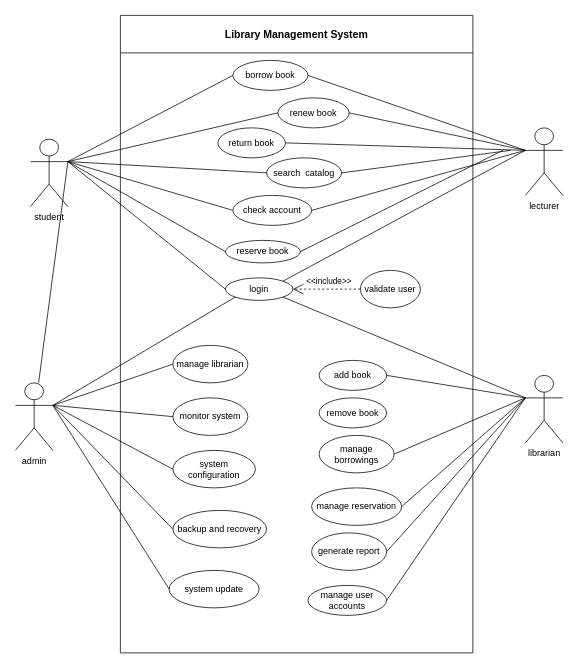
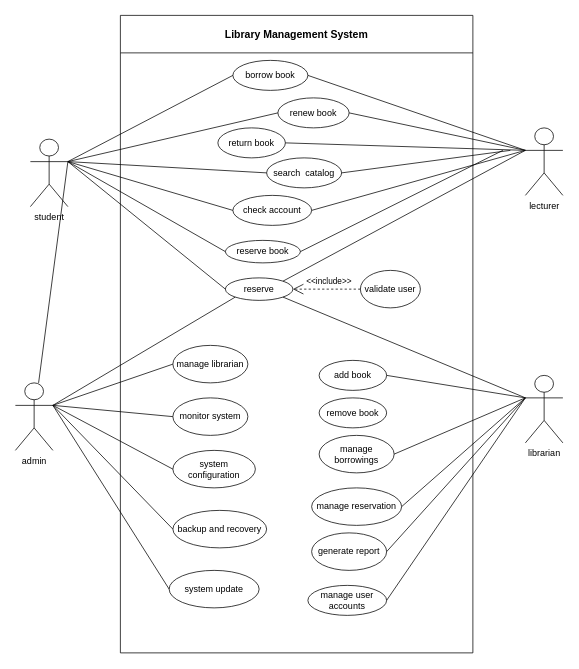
node "login": label "login" -> "reserve"
